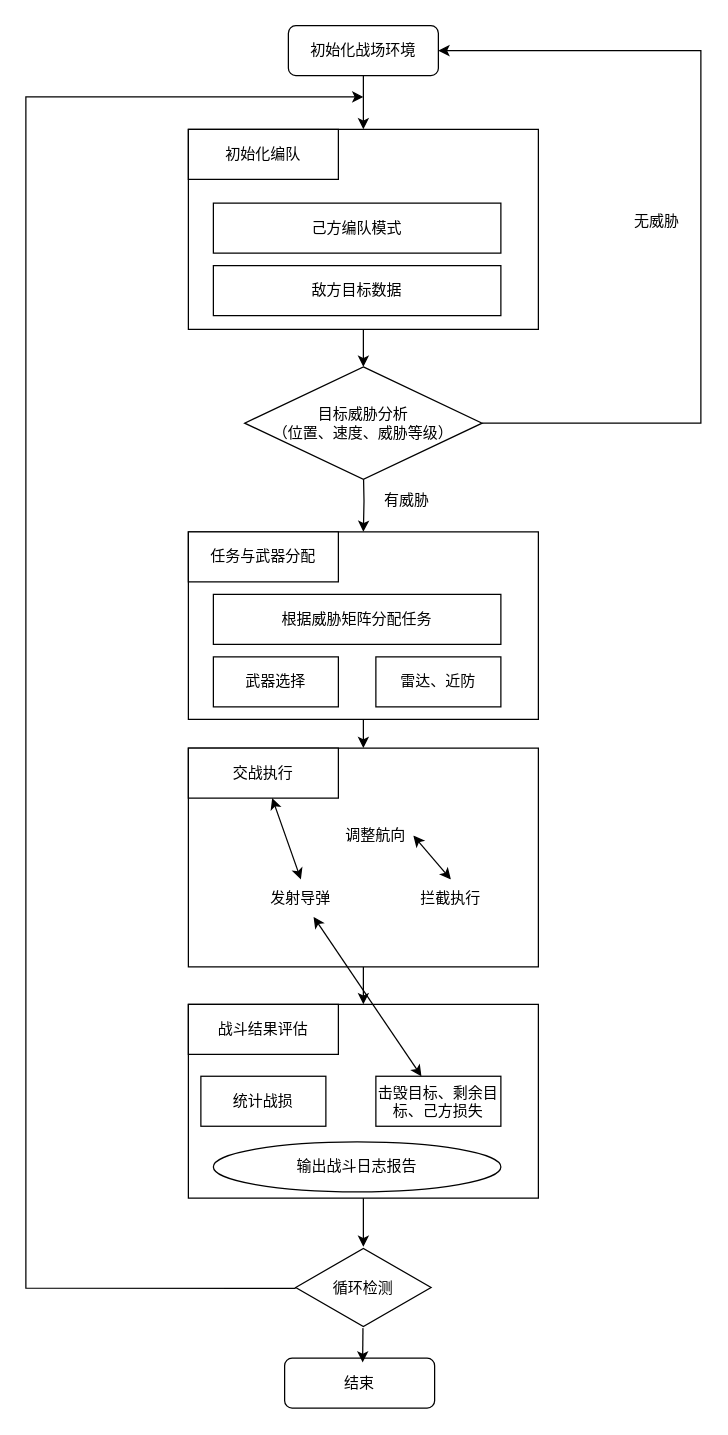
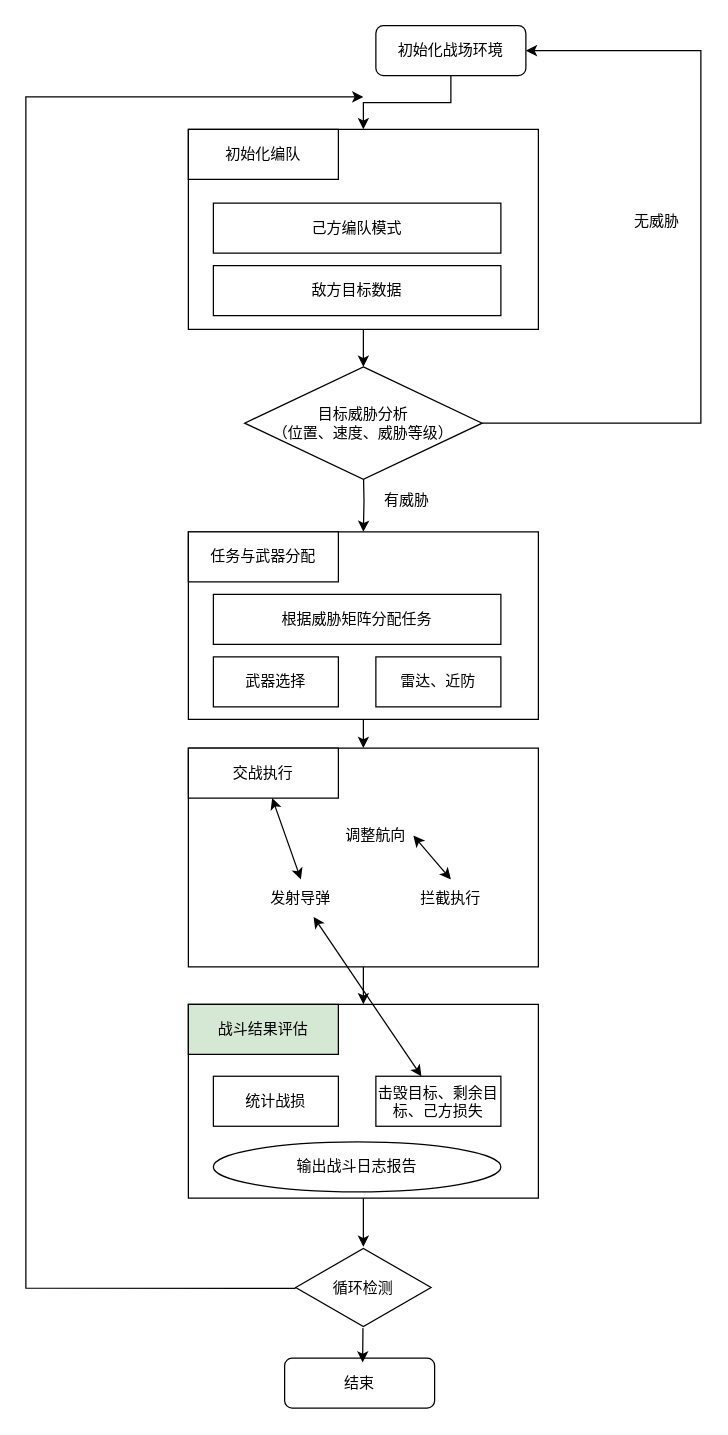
node "初始化战场环境": moved (363, 51) -> (451, 51)
node "战斗结果评估": fillcolor #ffffff -> #d5e8d4
node "统计战损": moved (263, 1101) -> (276, 1101)
